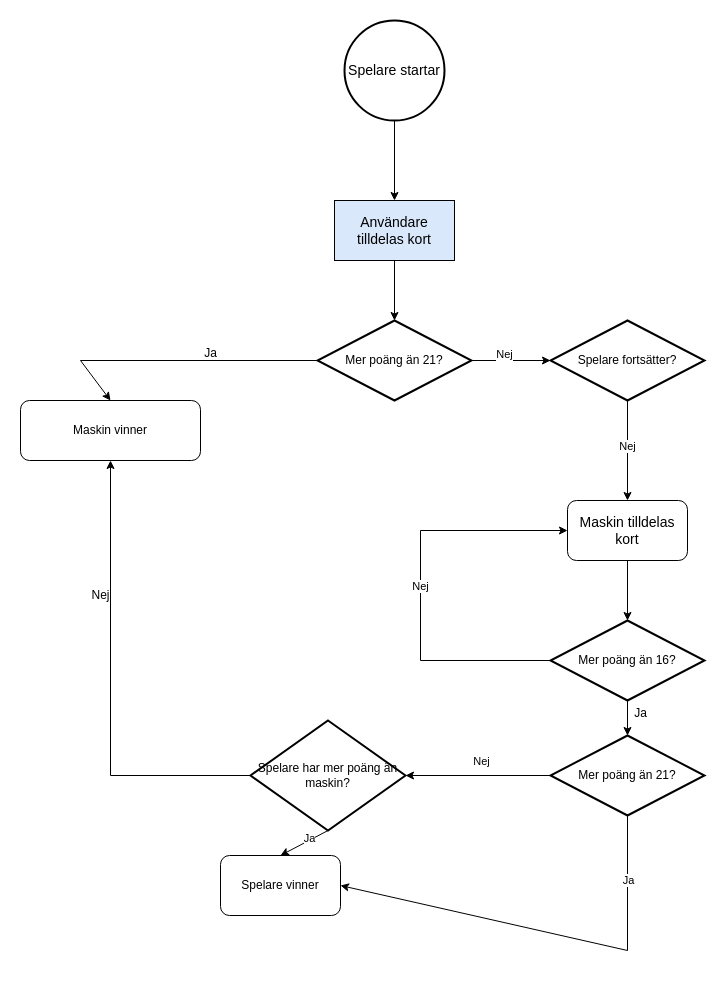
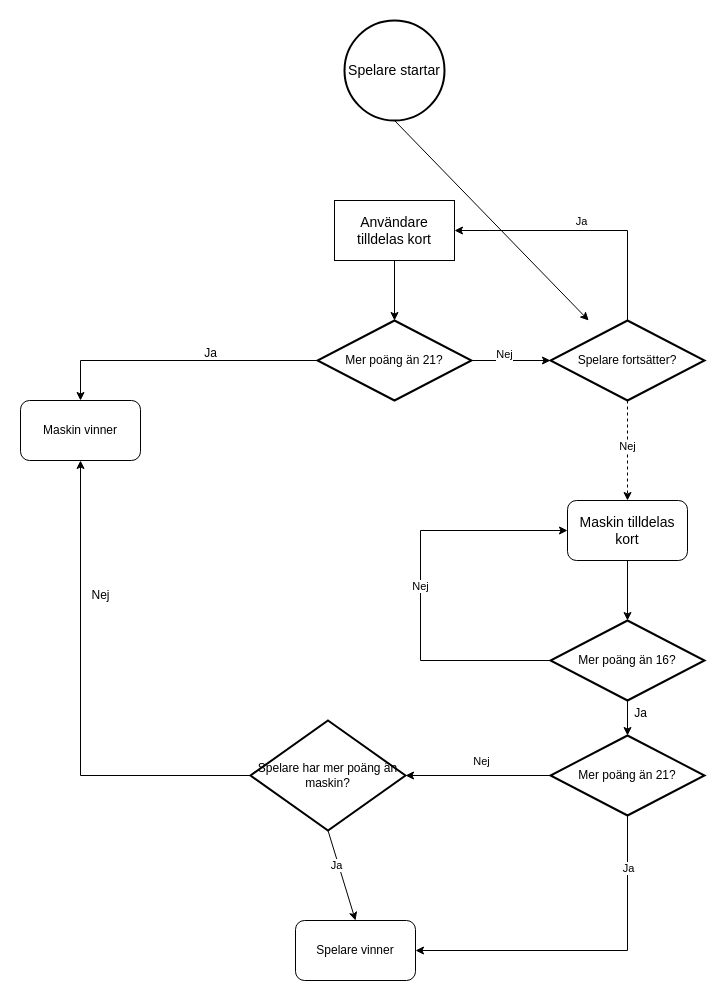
edge "Spelare startar" -> "Användare tilldelas kort": now "Spelare startar" -> "Spelare fortsätter?"
node "Användare tilldelas kort": fillcolor #dae8fc -> #ffffff
edge "Spelare fortsätter?" -> "Användare tilldelas kort": added, label "Ja"
node "Maskin vinner": size 180x60 -> 120x60
edge "Spelare fortsätter?" -> "Maskin tilldelas kort": style solid -> dashed
node "Spelare vinner": moved (281, 886) -> (356, 951)
